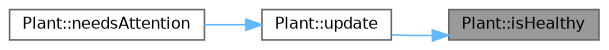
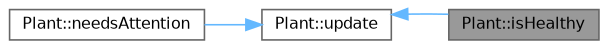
edge "Plant::update" -> "Plant::isHealthy": reversed
